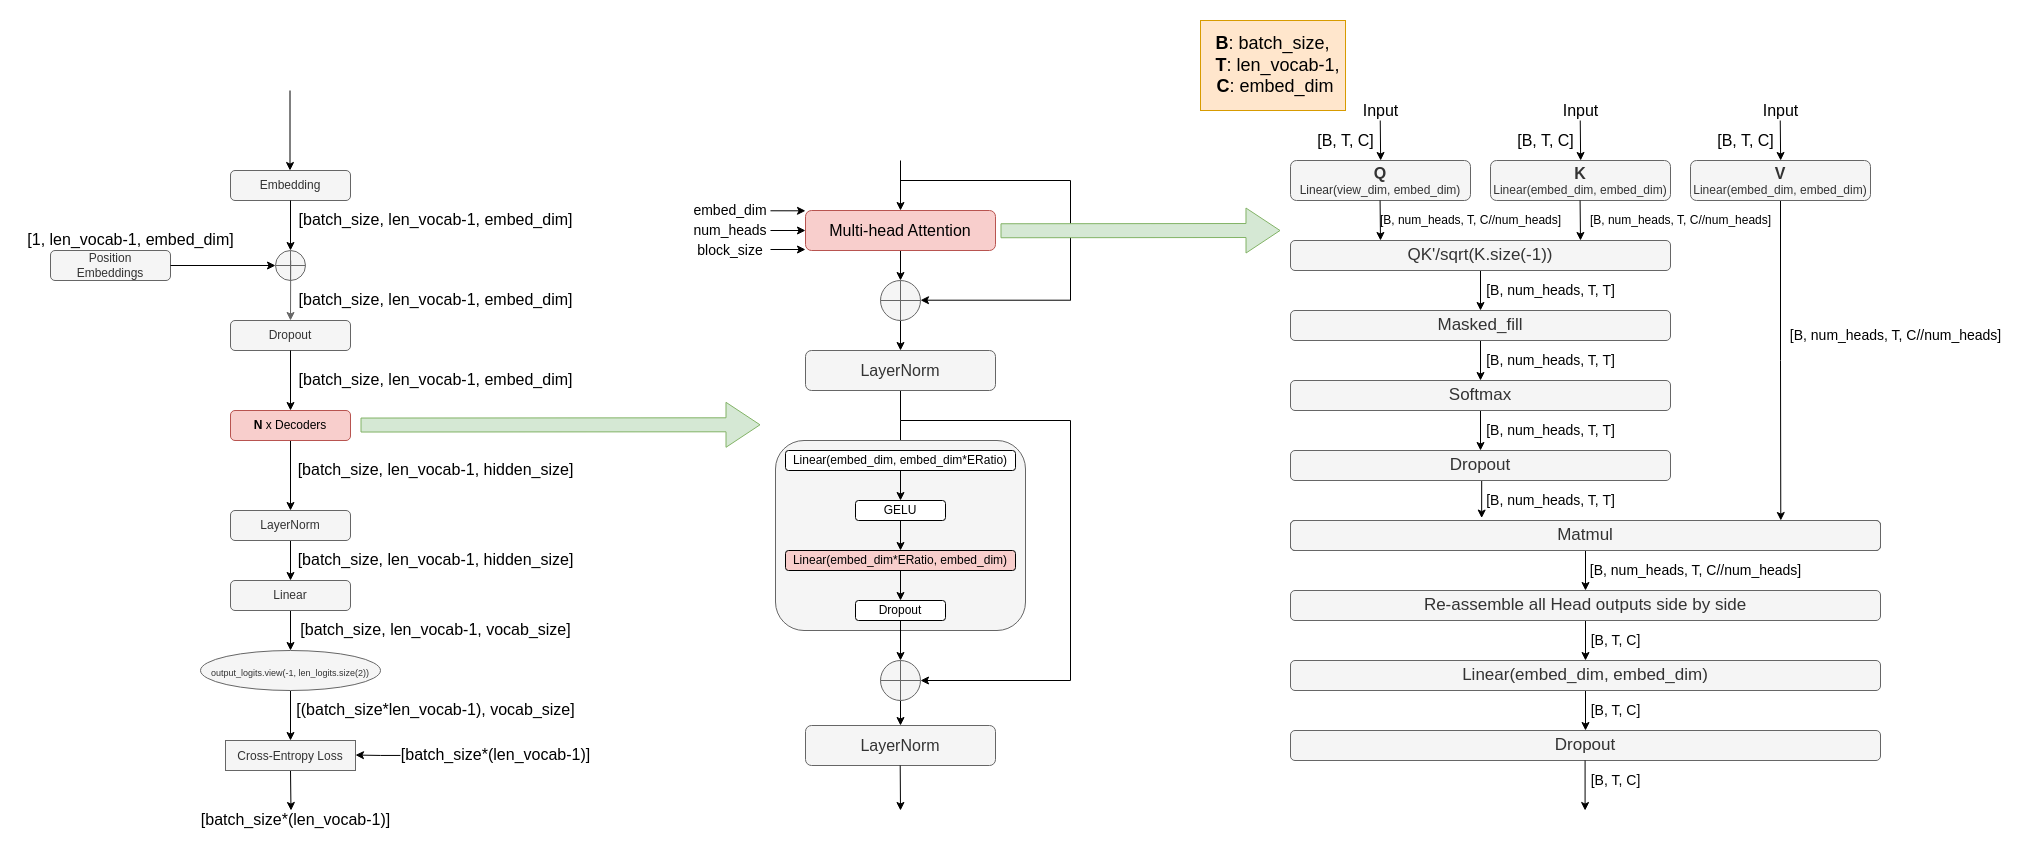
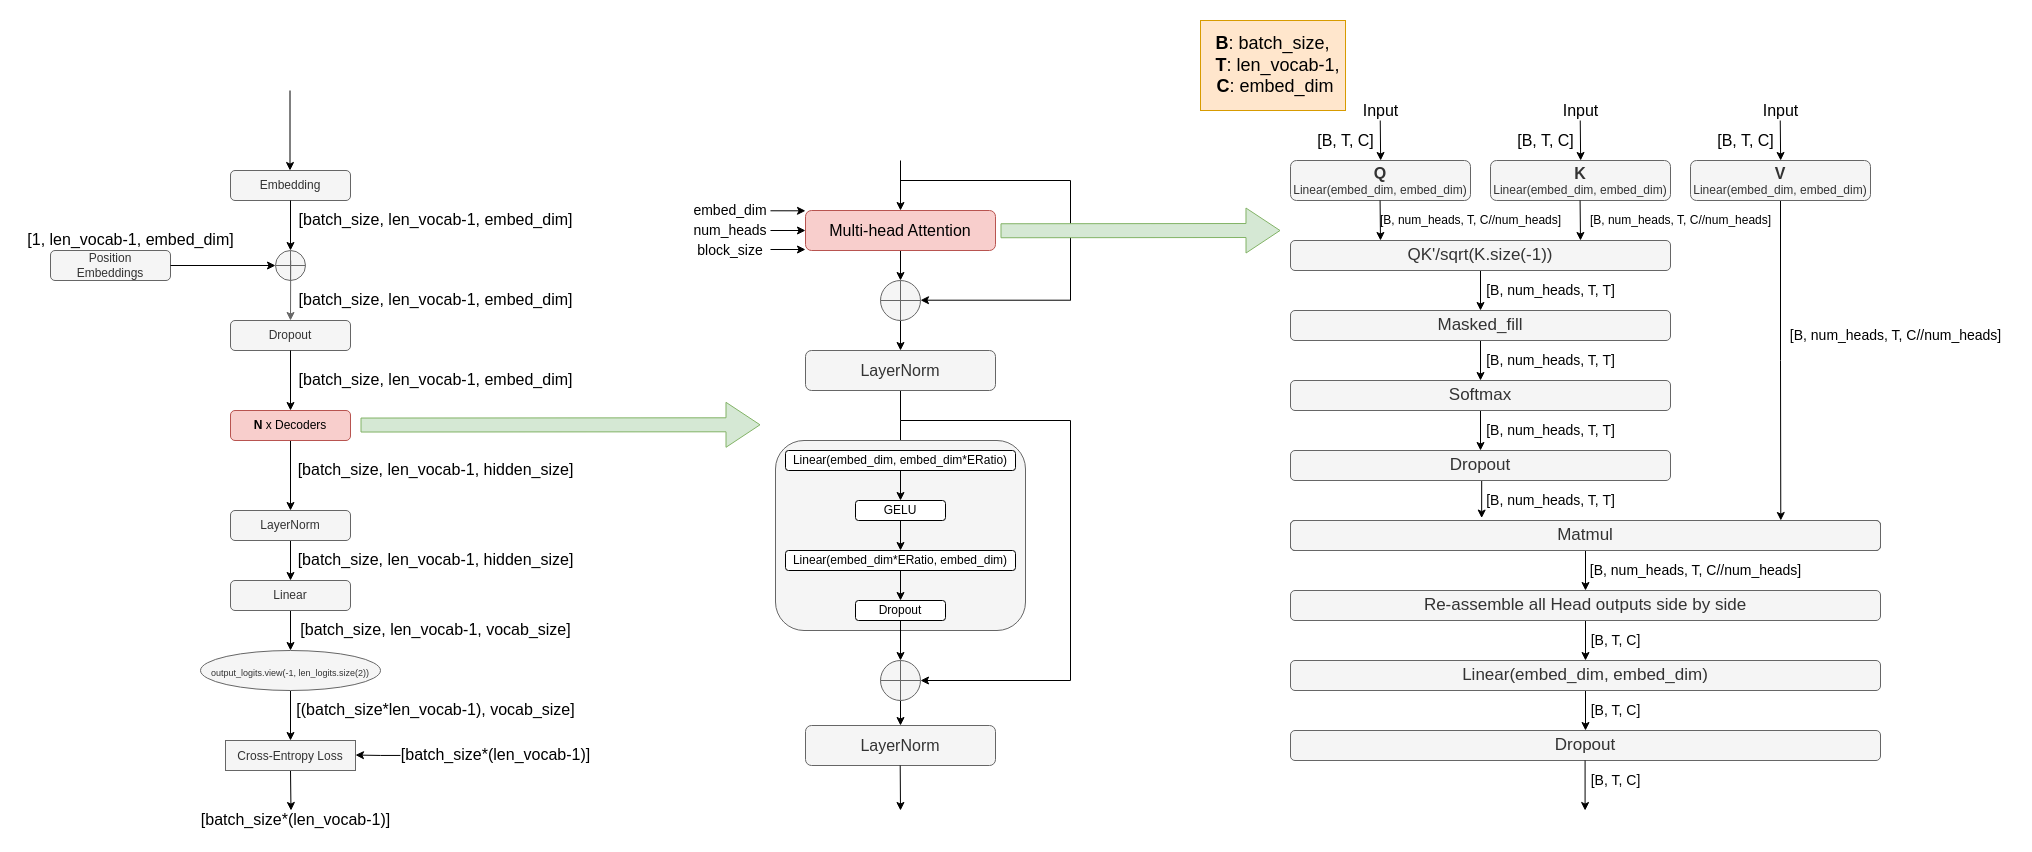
node "Q Linear(view_dim, embed_dim)": label "Q Linear(view_dim, embed_dim)" -> "Q Linear(embed_dim, embed_dim)"
node "Linear(embed_dim*ERatio, embed_dim)": fillcolor #f8cecc -> #ffffff
